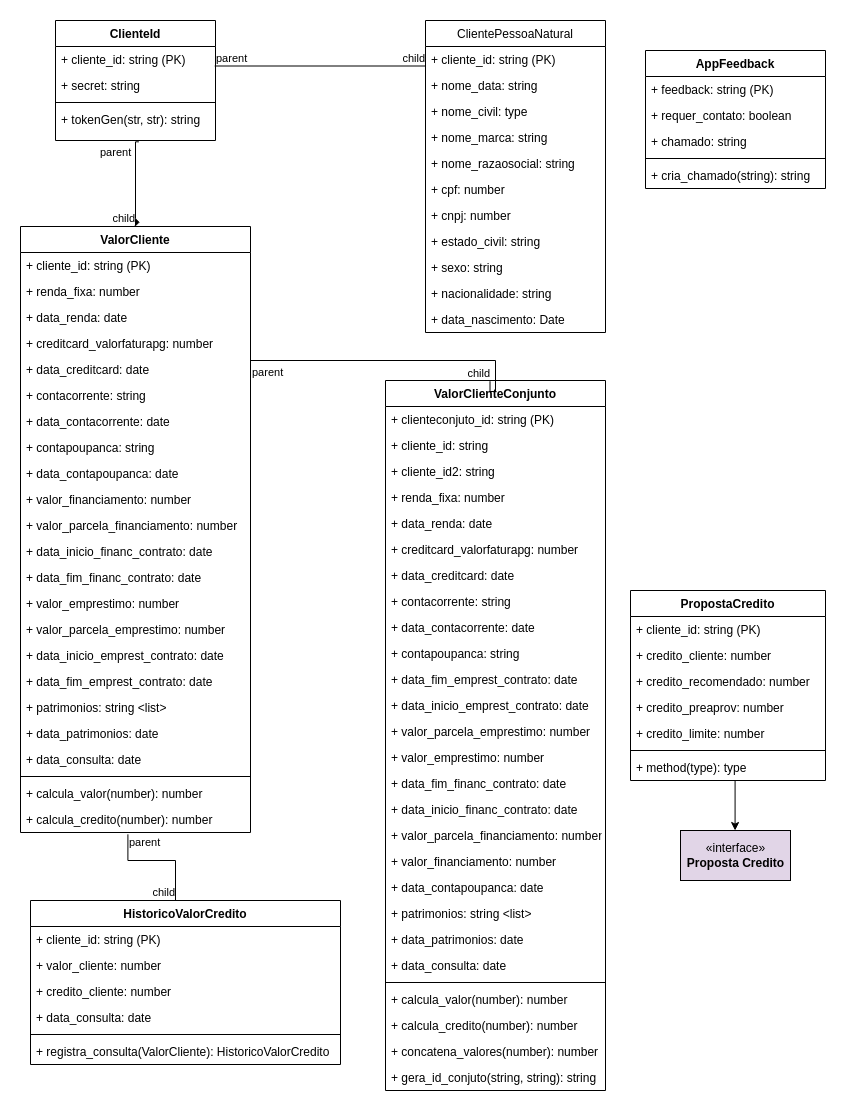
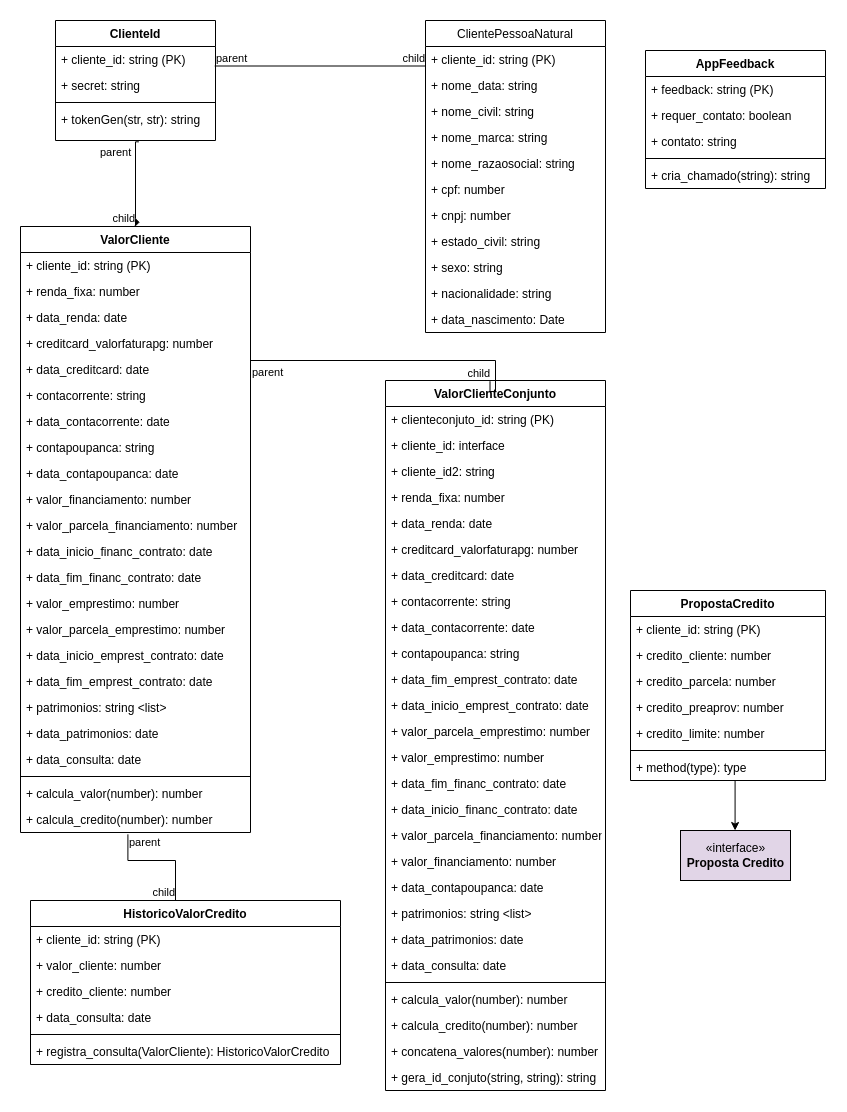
node "+ nome_civil: type": label "+ nome_civil: type" -> "+ nome_civil: string"
node "+ chamado: string": label "+ chamado: string" -> "+ contato: string"
node "+ cliente_id: string": label "+ cliente_id: string" -> "+ cliente_id: interface"
node "+ credito_recomendado: number": label "+ credito_recomendado: number" -> "+ credito_parcela: number"
